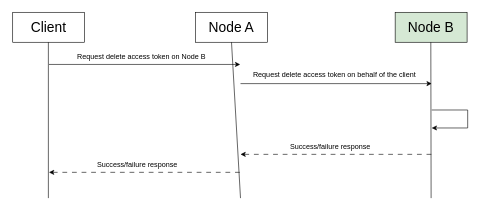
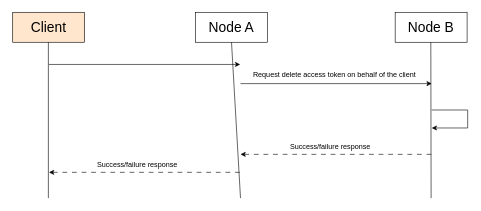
node "Client": fillcolor #ffffff -> #ffe6cc
node "Node B": fillcolor #d5e8d4 -> #ffffff
node "Request delete access token on Node B": removed
